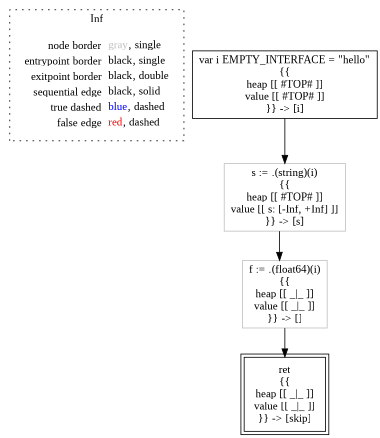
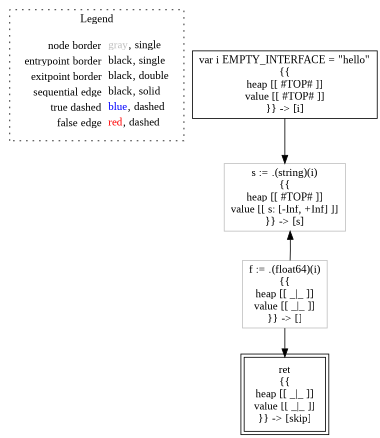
cluster "Inf": label "Inf" -> "Legend"
edge "s := .(string)(i)" -> "f := .(float64)(i)": reversed
